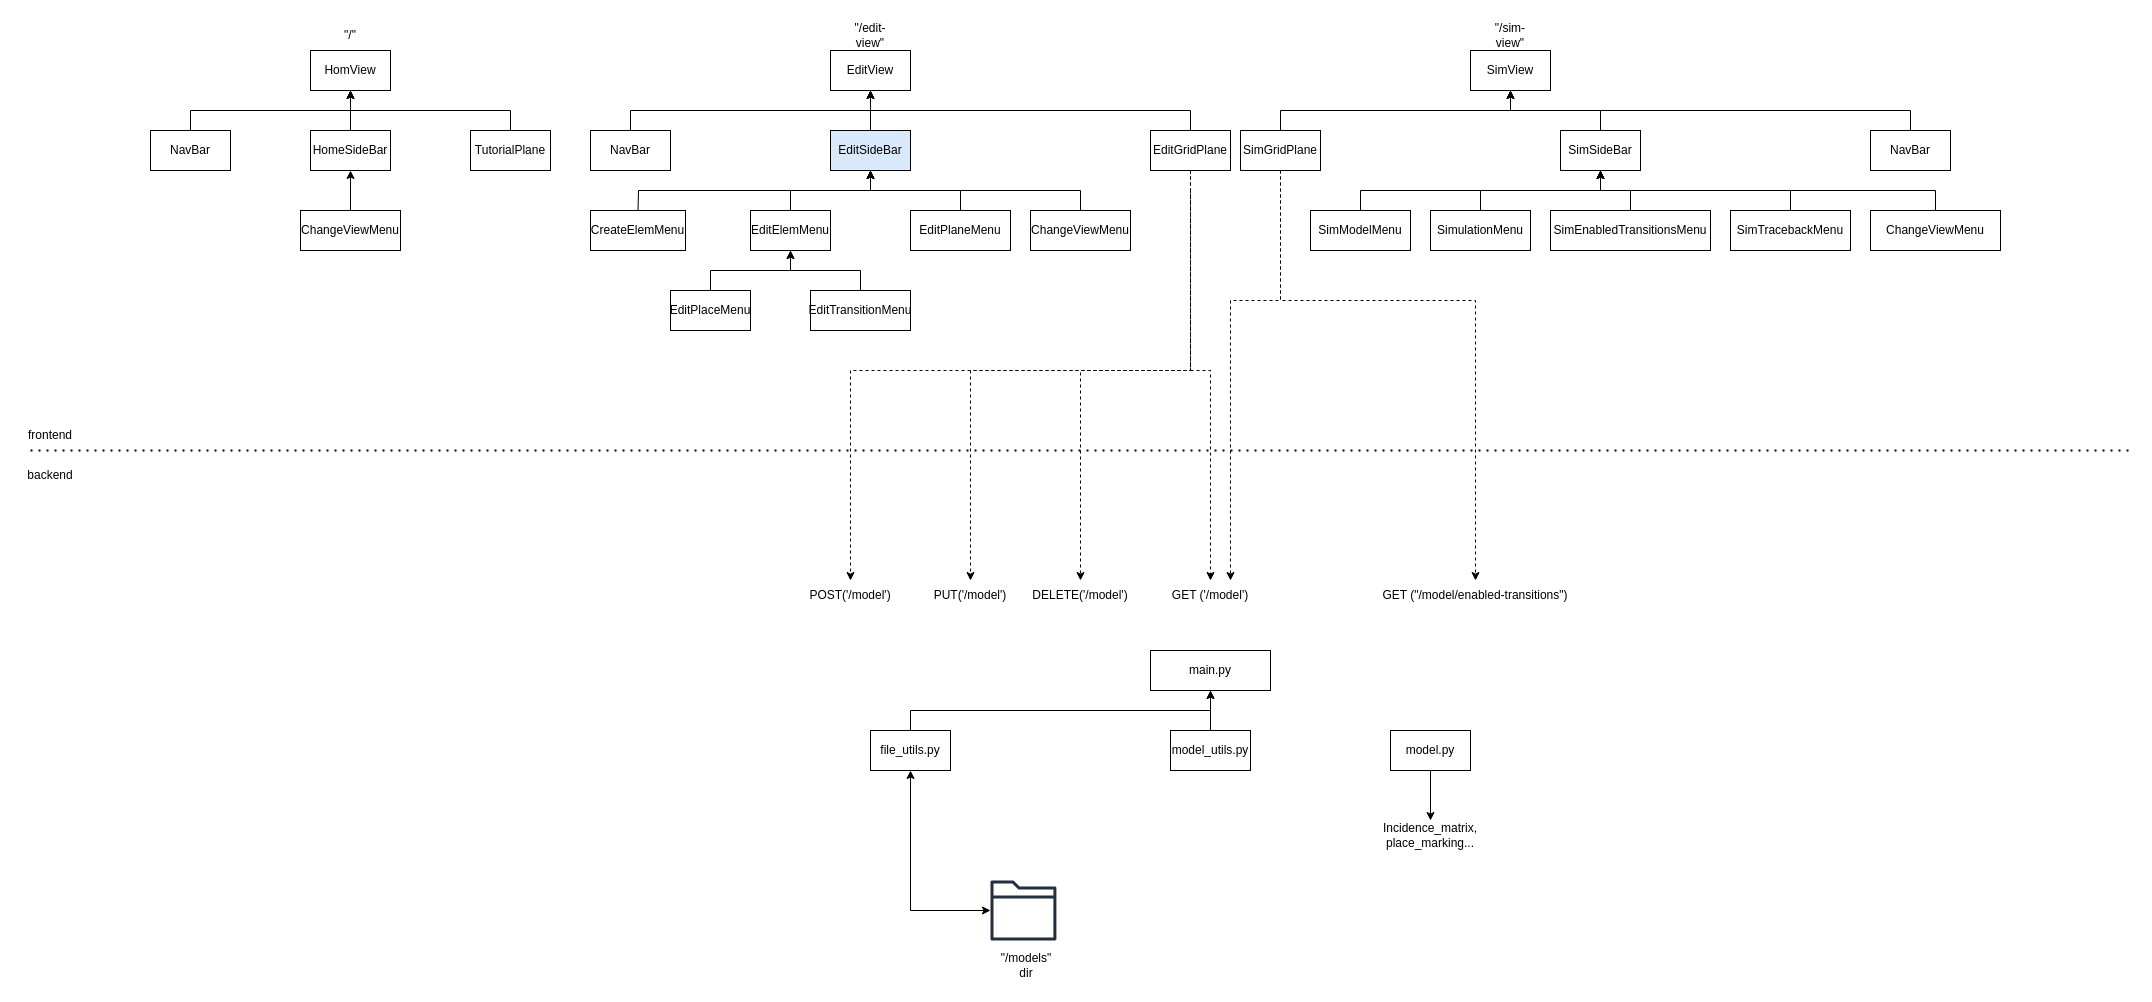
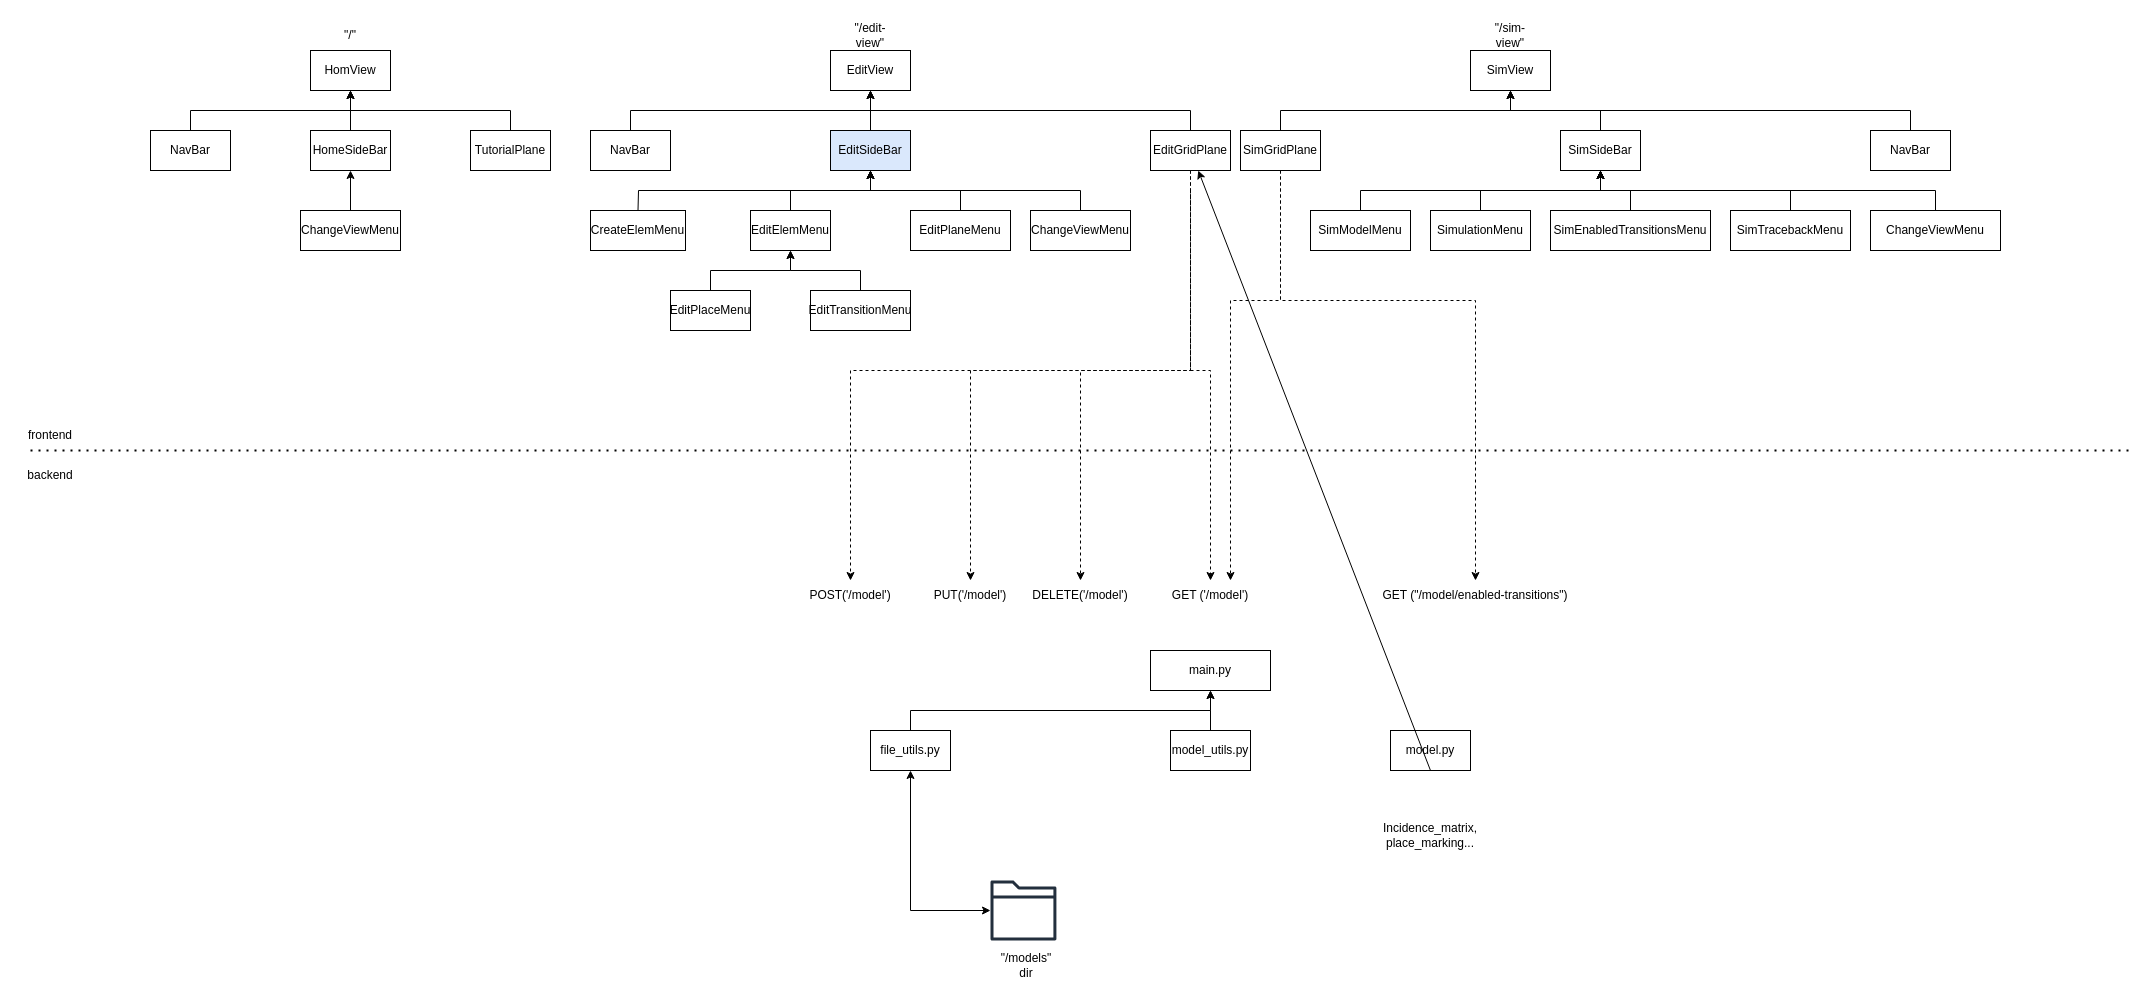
edge "model.py" -> "Incidence_matrix, place_marking...": now "model.py" -> "EditGridPlane"
